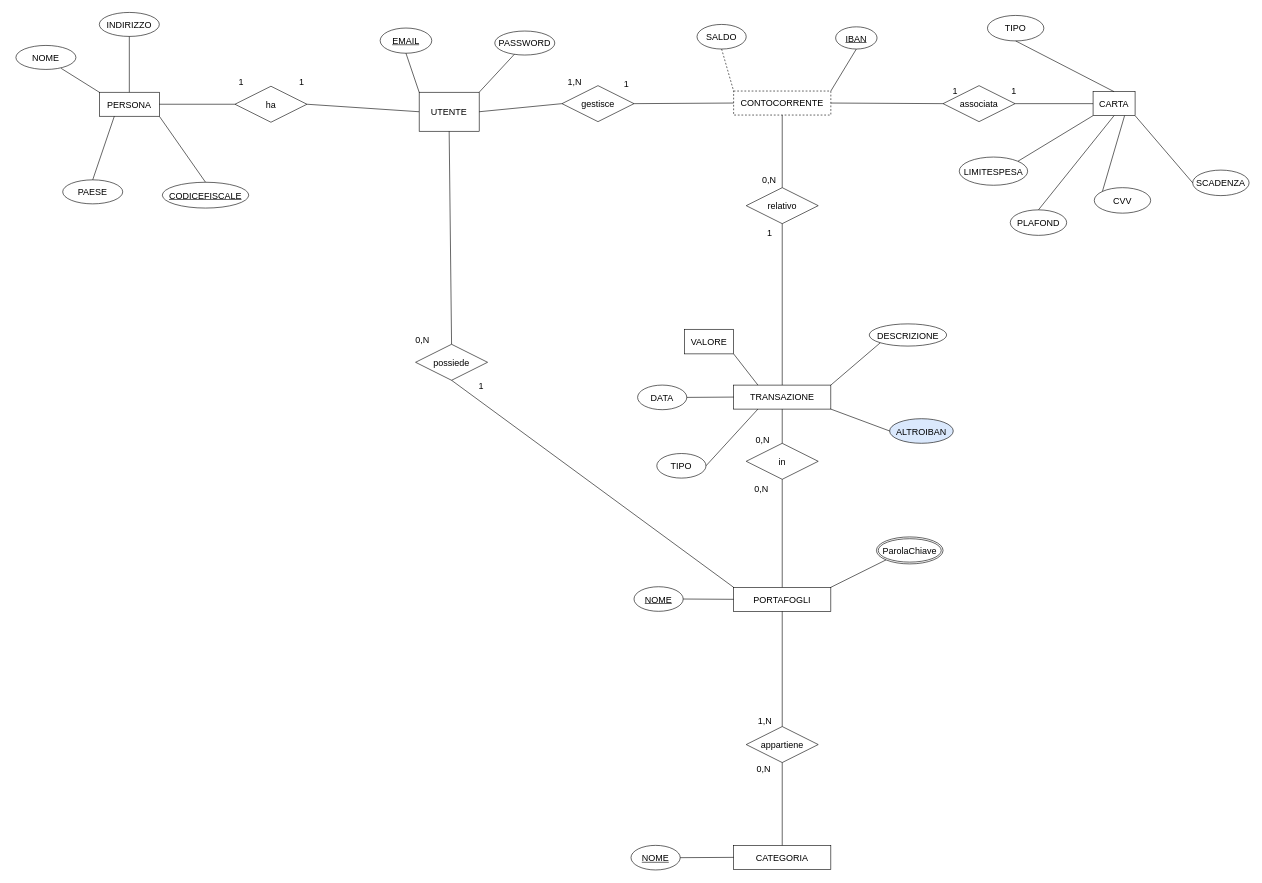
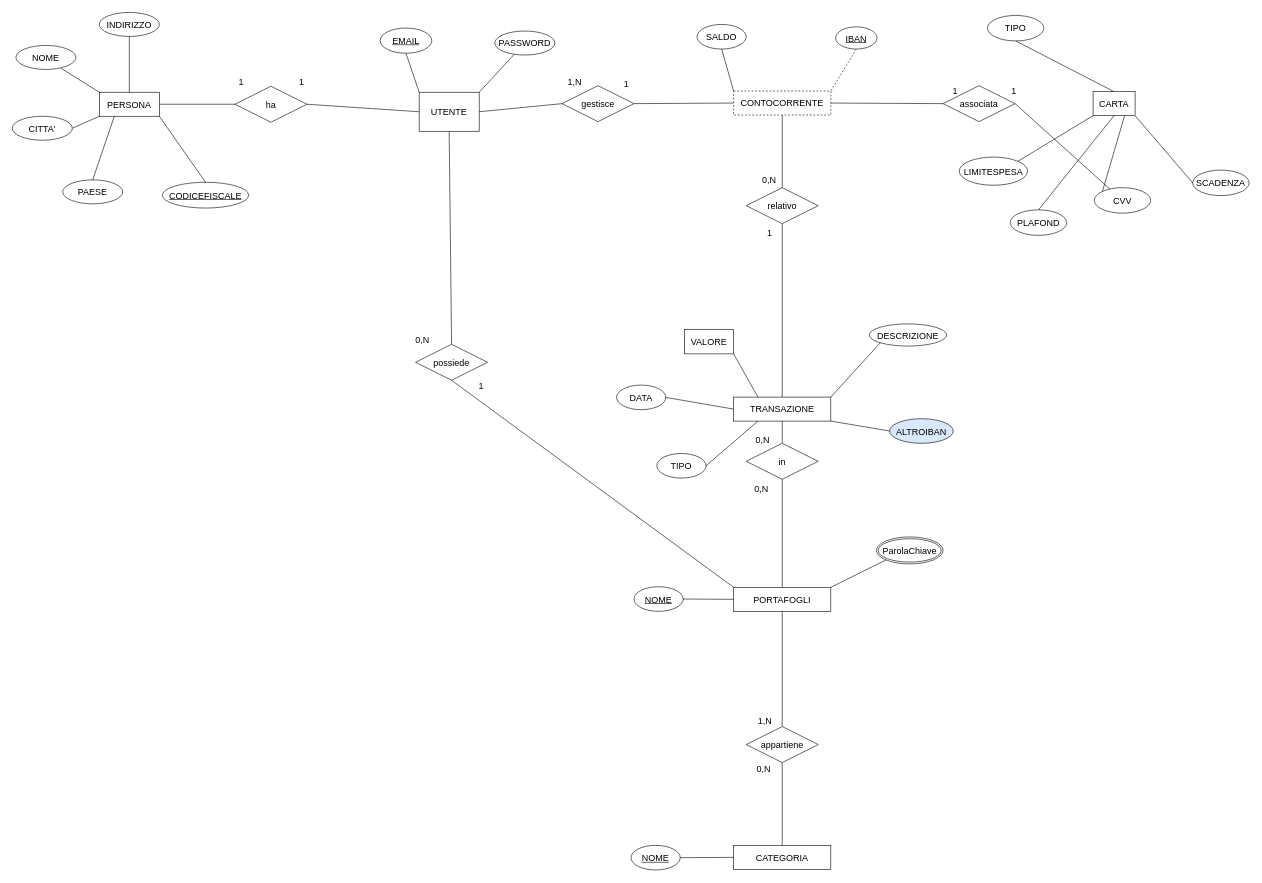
edge "SALDO" -- "CONTOCORRENTE": style dashed -> solid
edge "IBAN" -- "CONTOCORRENTE": style solid -> dashed
edge "associata" -- "CARTA": now "associata" -- "CVV"
edge "PERSONA" -- "CITTA'": added
node "CITTA'": added
node "DATA": moved (662, 397) -> (641, 397)
node "TRANSAZIONE": moved (782, 397) -> (782, 409)
